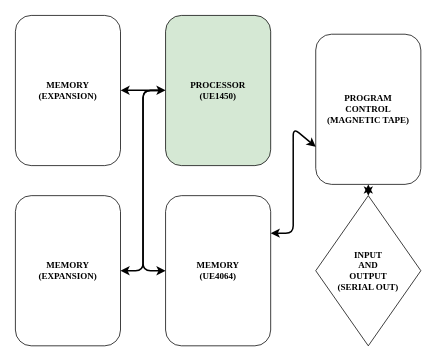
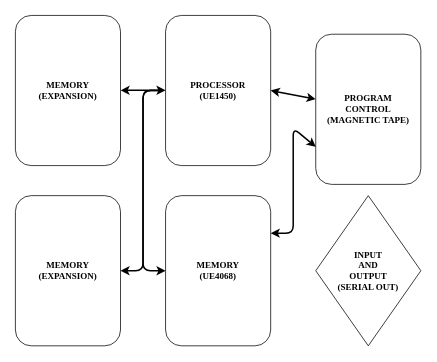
node "PROCESSOR (UE1450)": fillcolor #d5e8d4 -> #ffffff
edge "PROGRAM CONTROL (MAGNETIC TAPE)" -- "INPUT AND OUTPUT (SERIAL OUT)": now "PROGRAM CONTROL (MAGNETIC TAPE)" -- "PROCESSOR (UE1450)"
node "MEMORY (UE4064)": label "MEMORY (UE4064)" -> "MEMORY (UE4068)"
